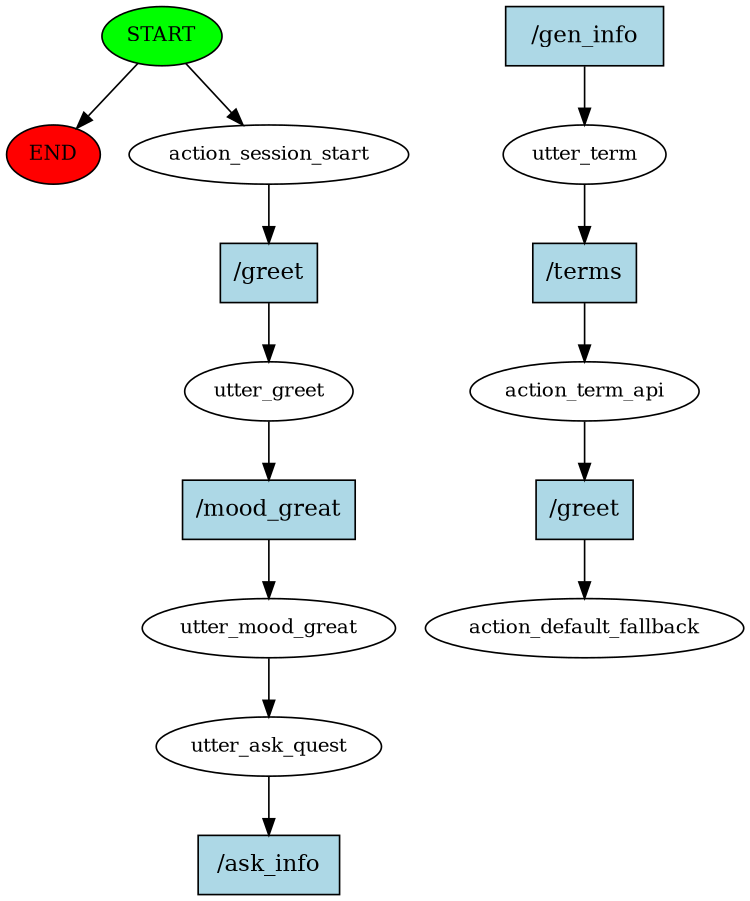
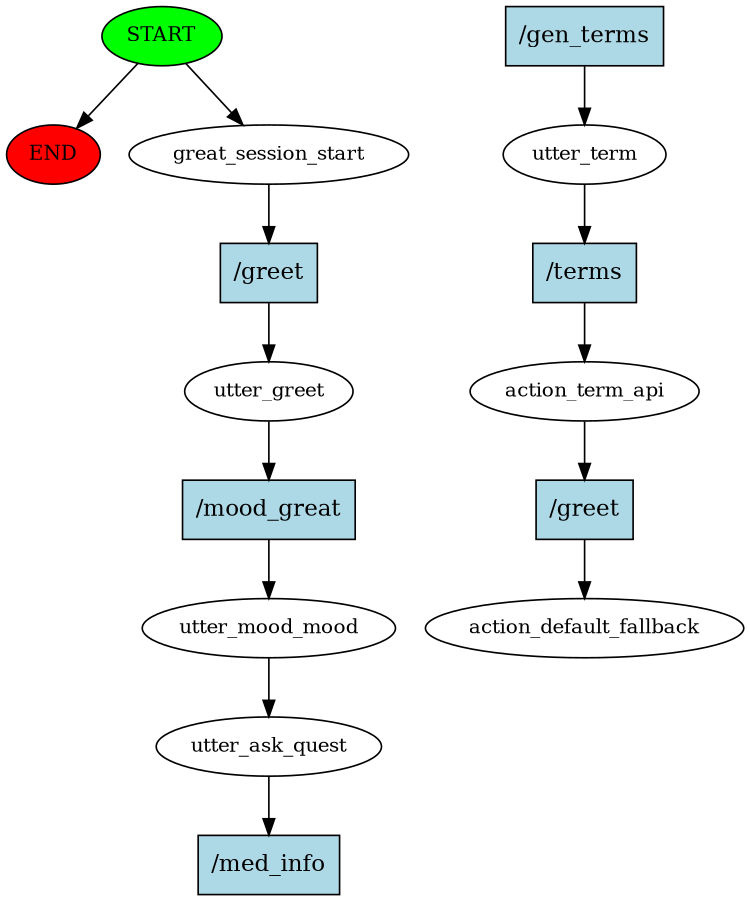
node "/gen_info": label "/gen_info" -> "/gen_terms"
node "action_session_start": label "action_session_start" -> "great_session_start"
node "utter_mood_great": label "utter_mood_great" -> "utter_mood_mood"
node "/ask_info": label "/ask_info" -> "/med_info"
